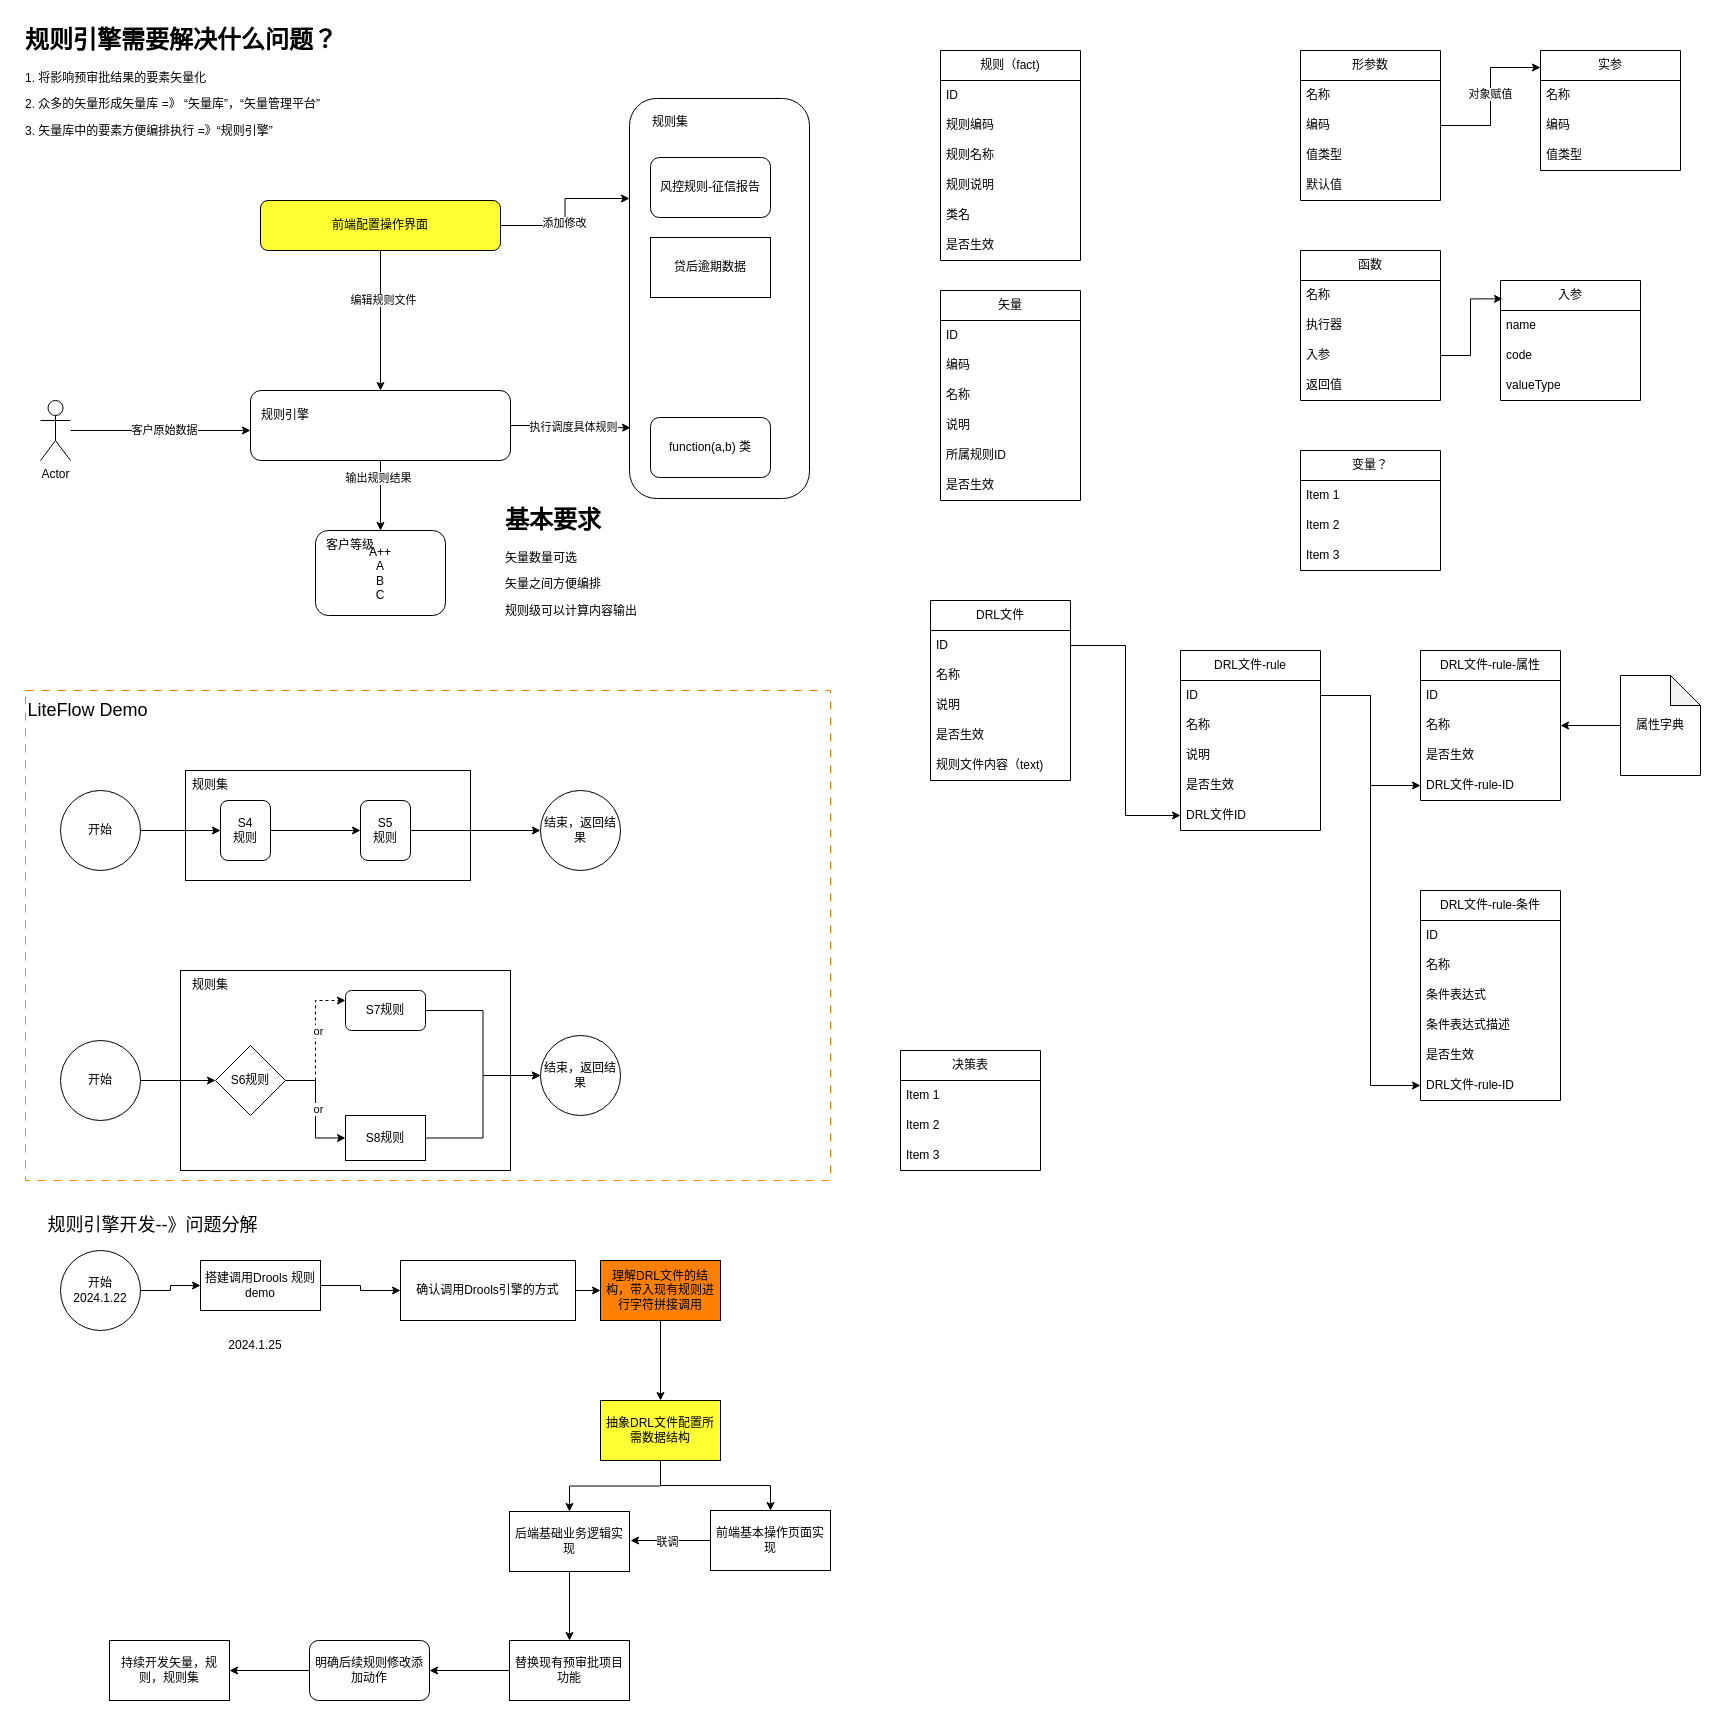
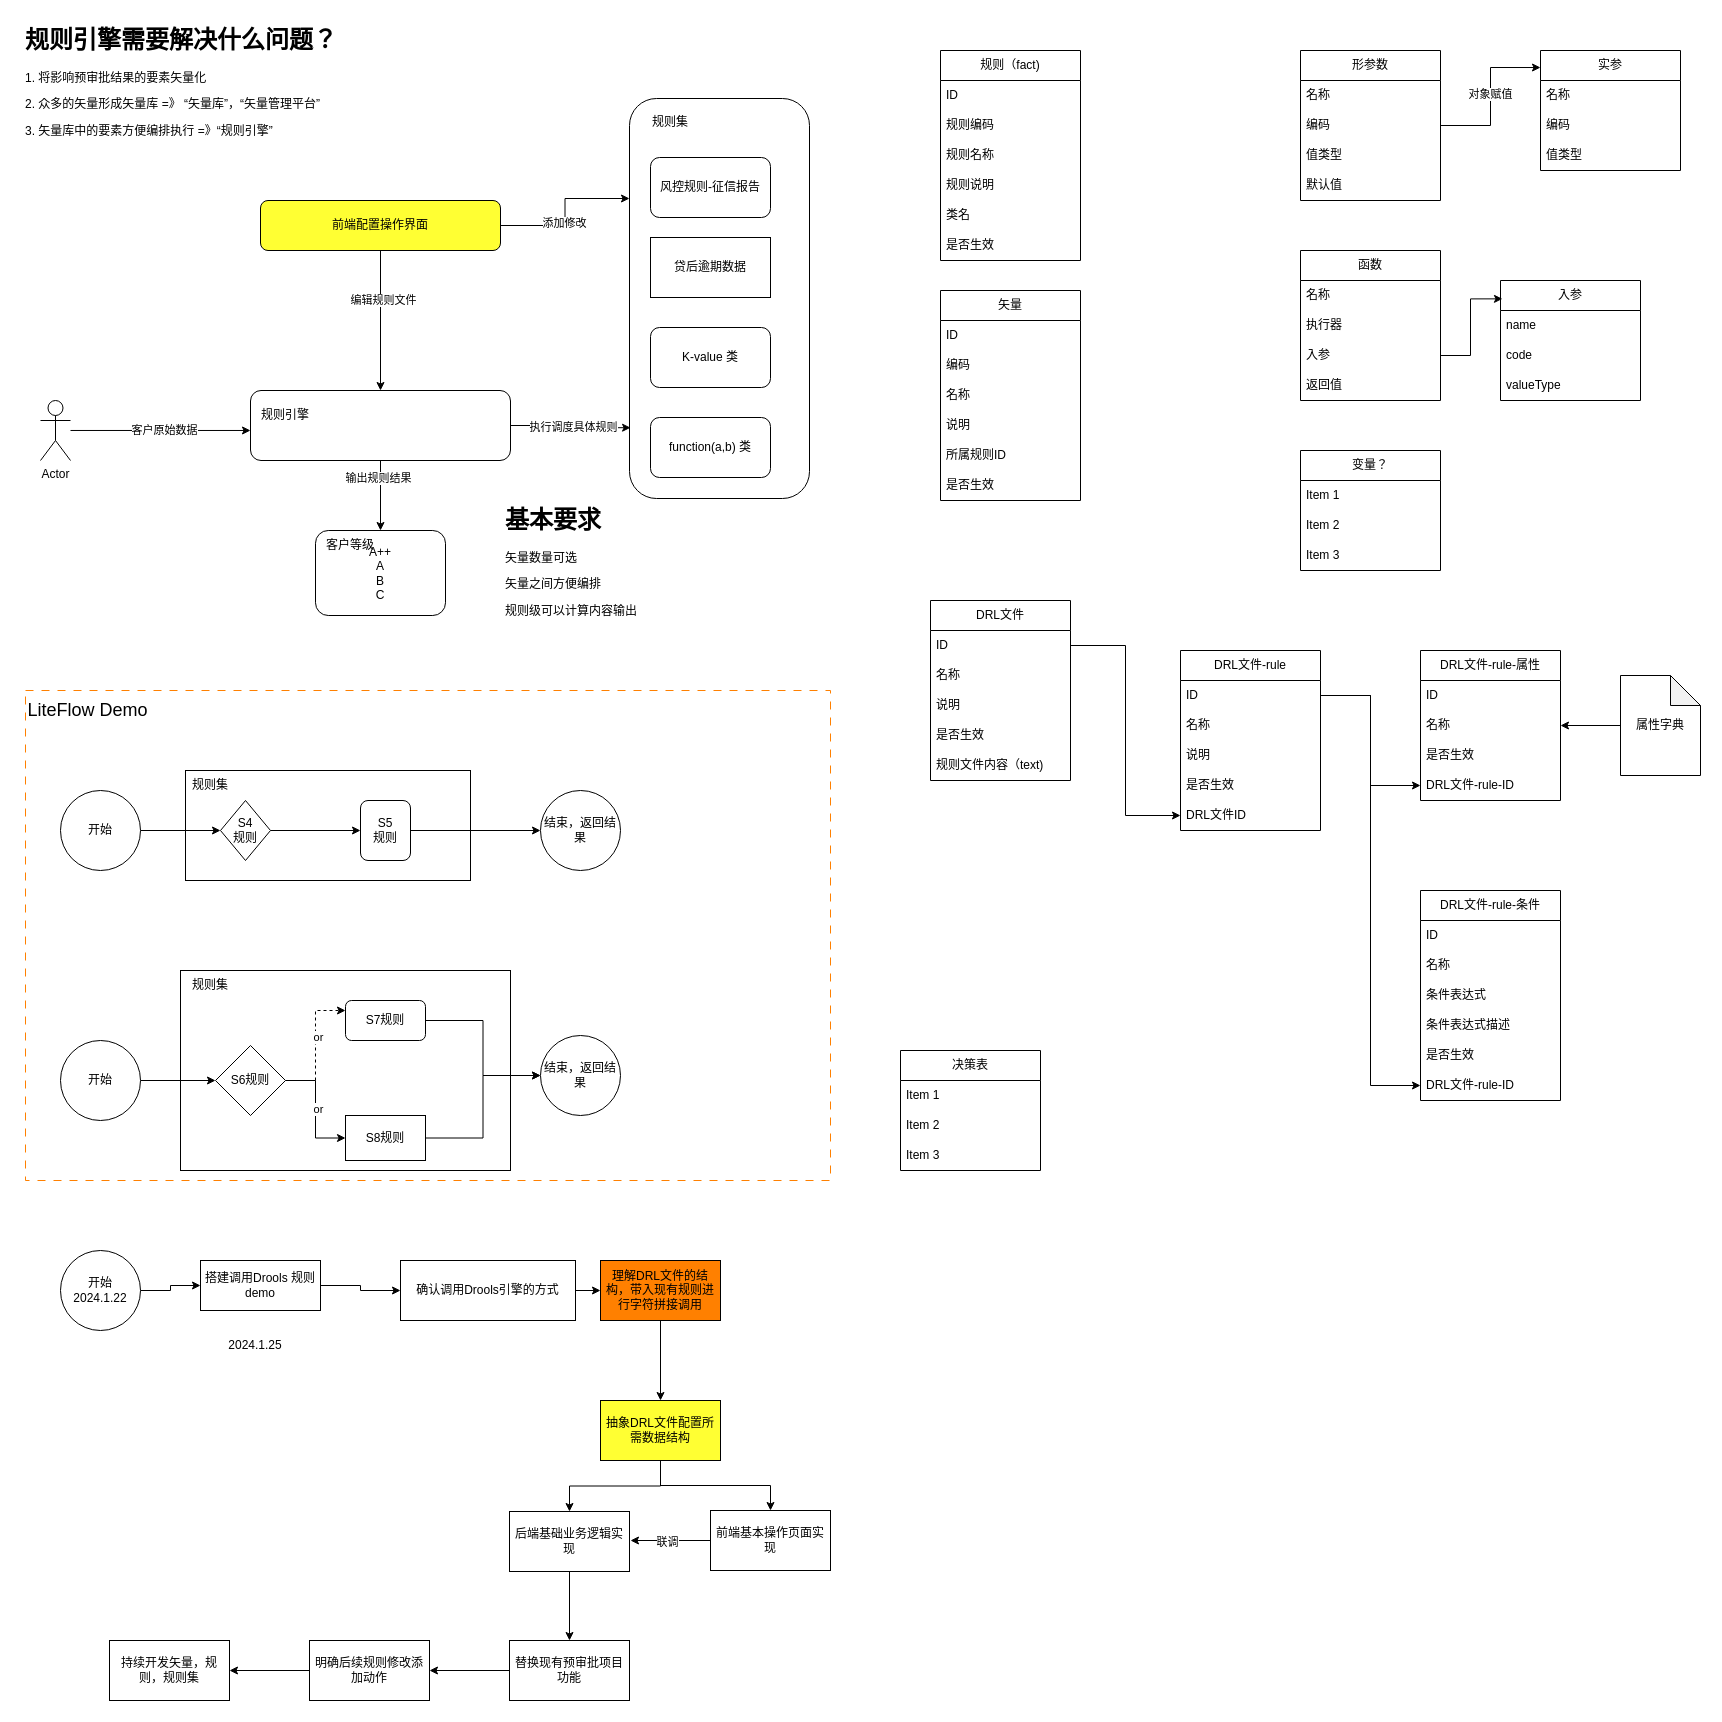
node "K-value 类": added
node "S4 规则": shape rounded rectangle -> diamond
node "S7规则": moved (386, 1011) -> (386, 1021)
node "规则引擎开发--》问题分解": removed
node "明确后续规则修改添加动作": shape rounded rectangle -> rectangle
